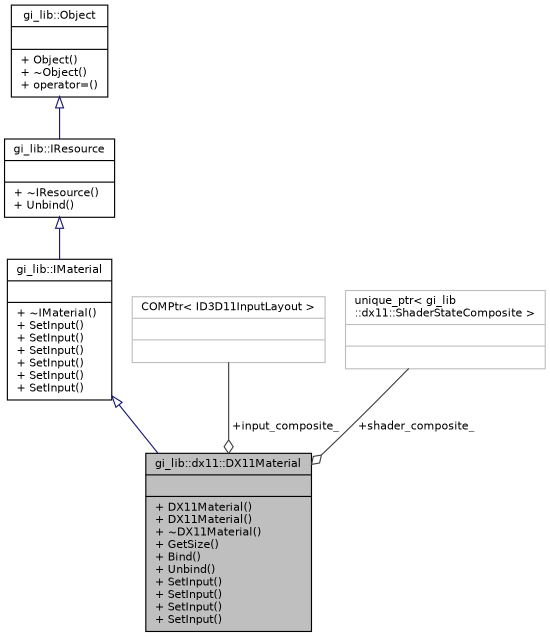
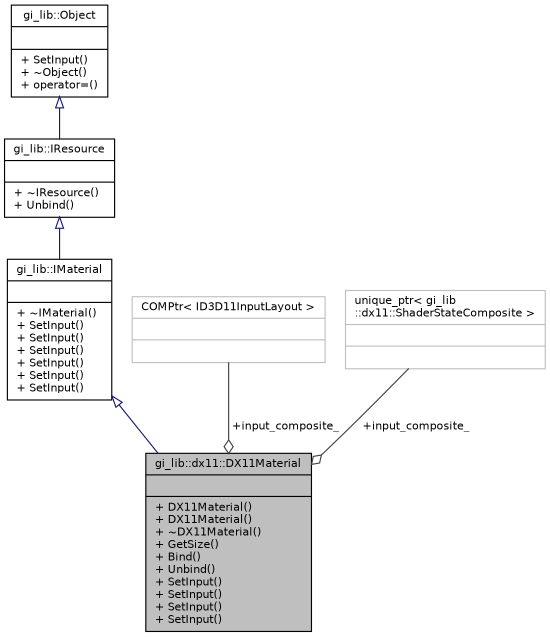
node "gi_lib::Object": text "+ Object()" -> "+ SetInput()"
edge "unique_ptr< gi_lib" -> "gi_lib::dx11::DX11Material": label " +shader_composite_" -> " +input_composite_"
